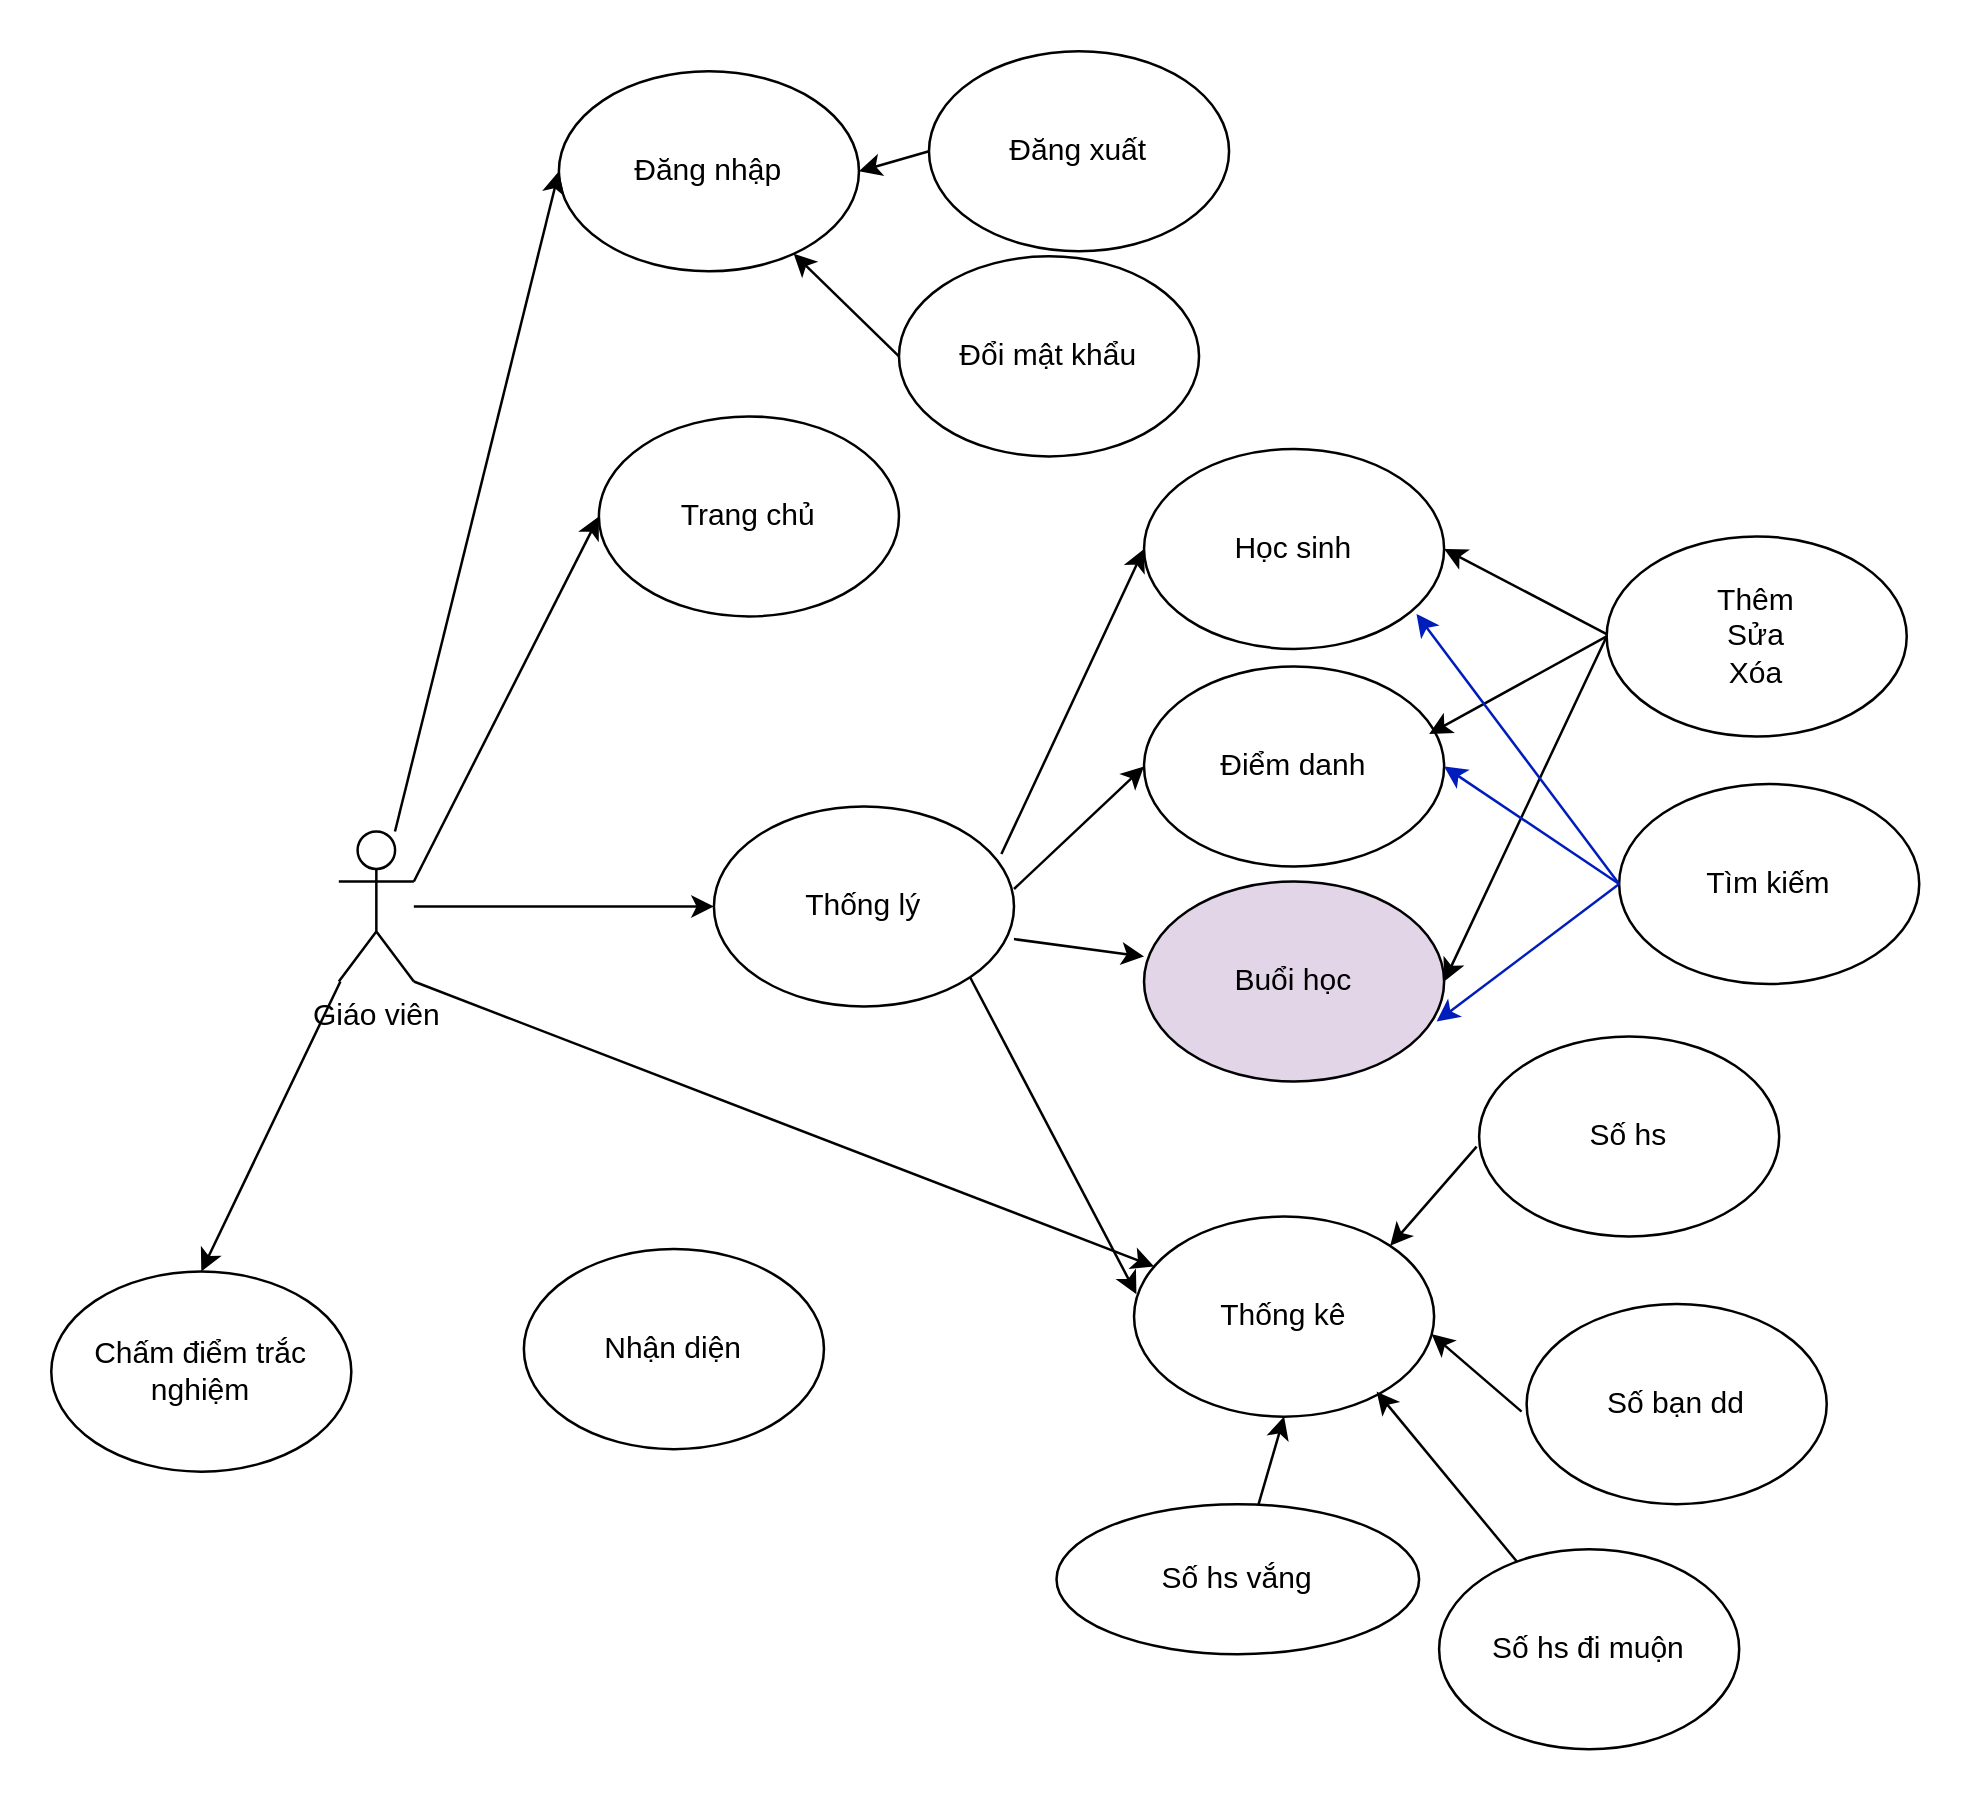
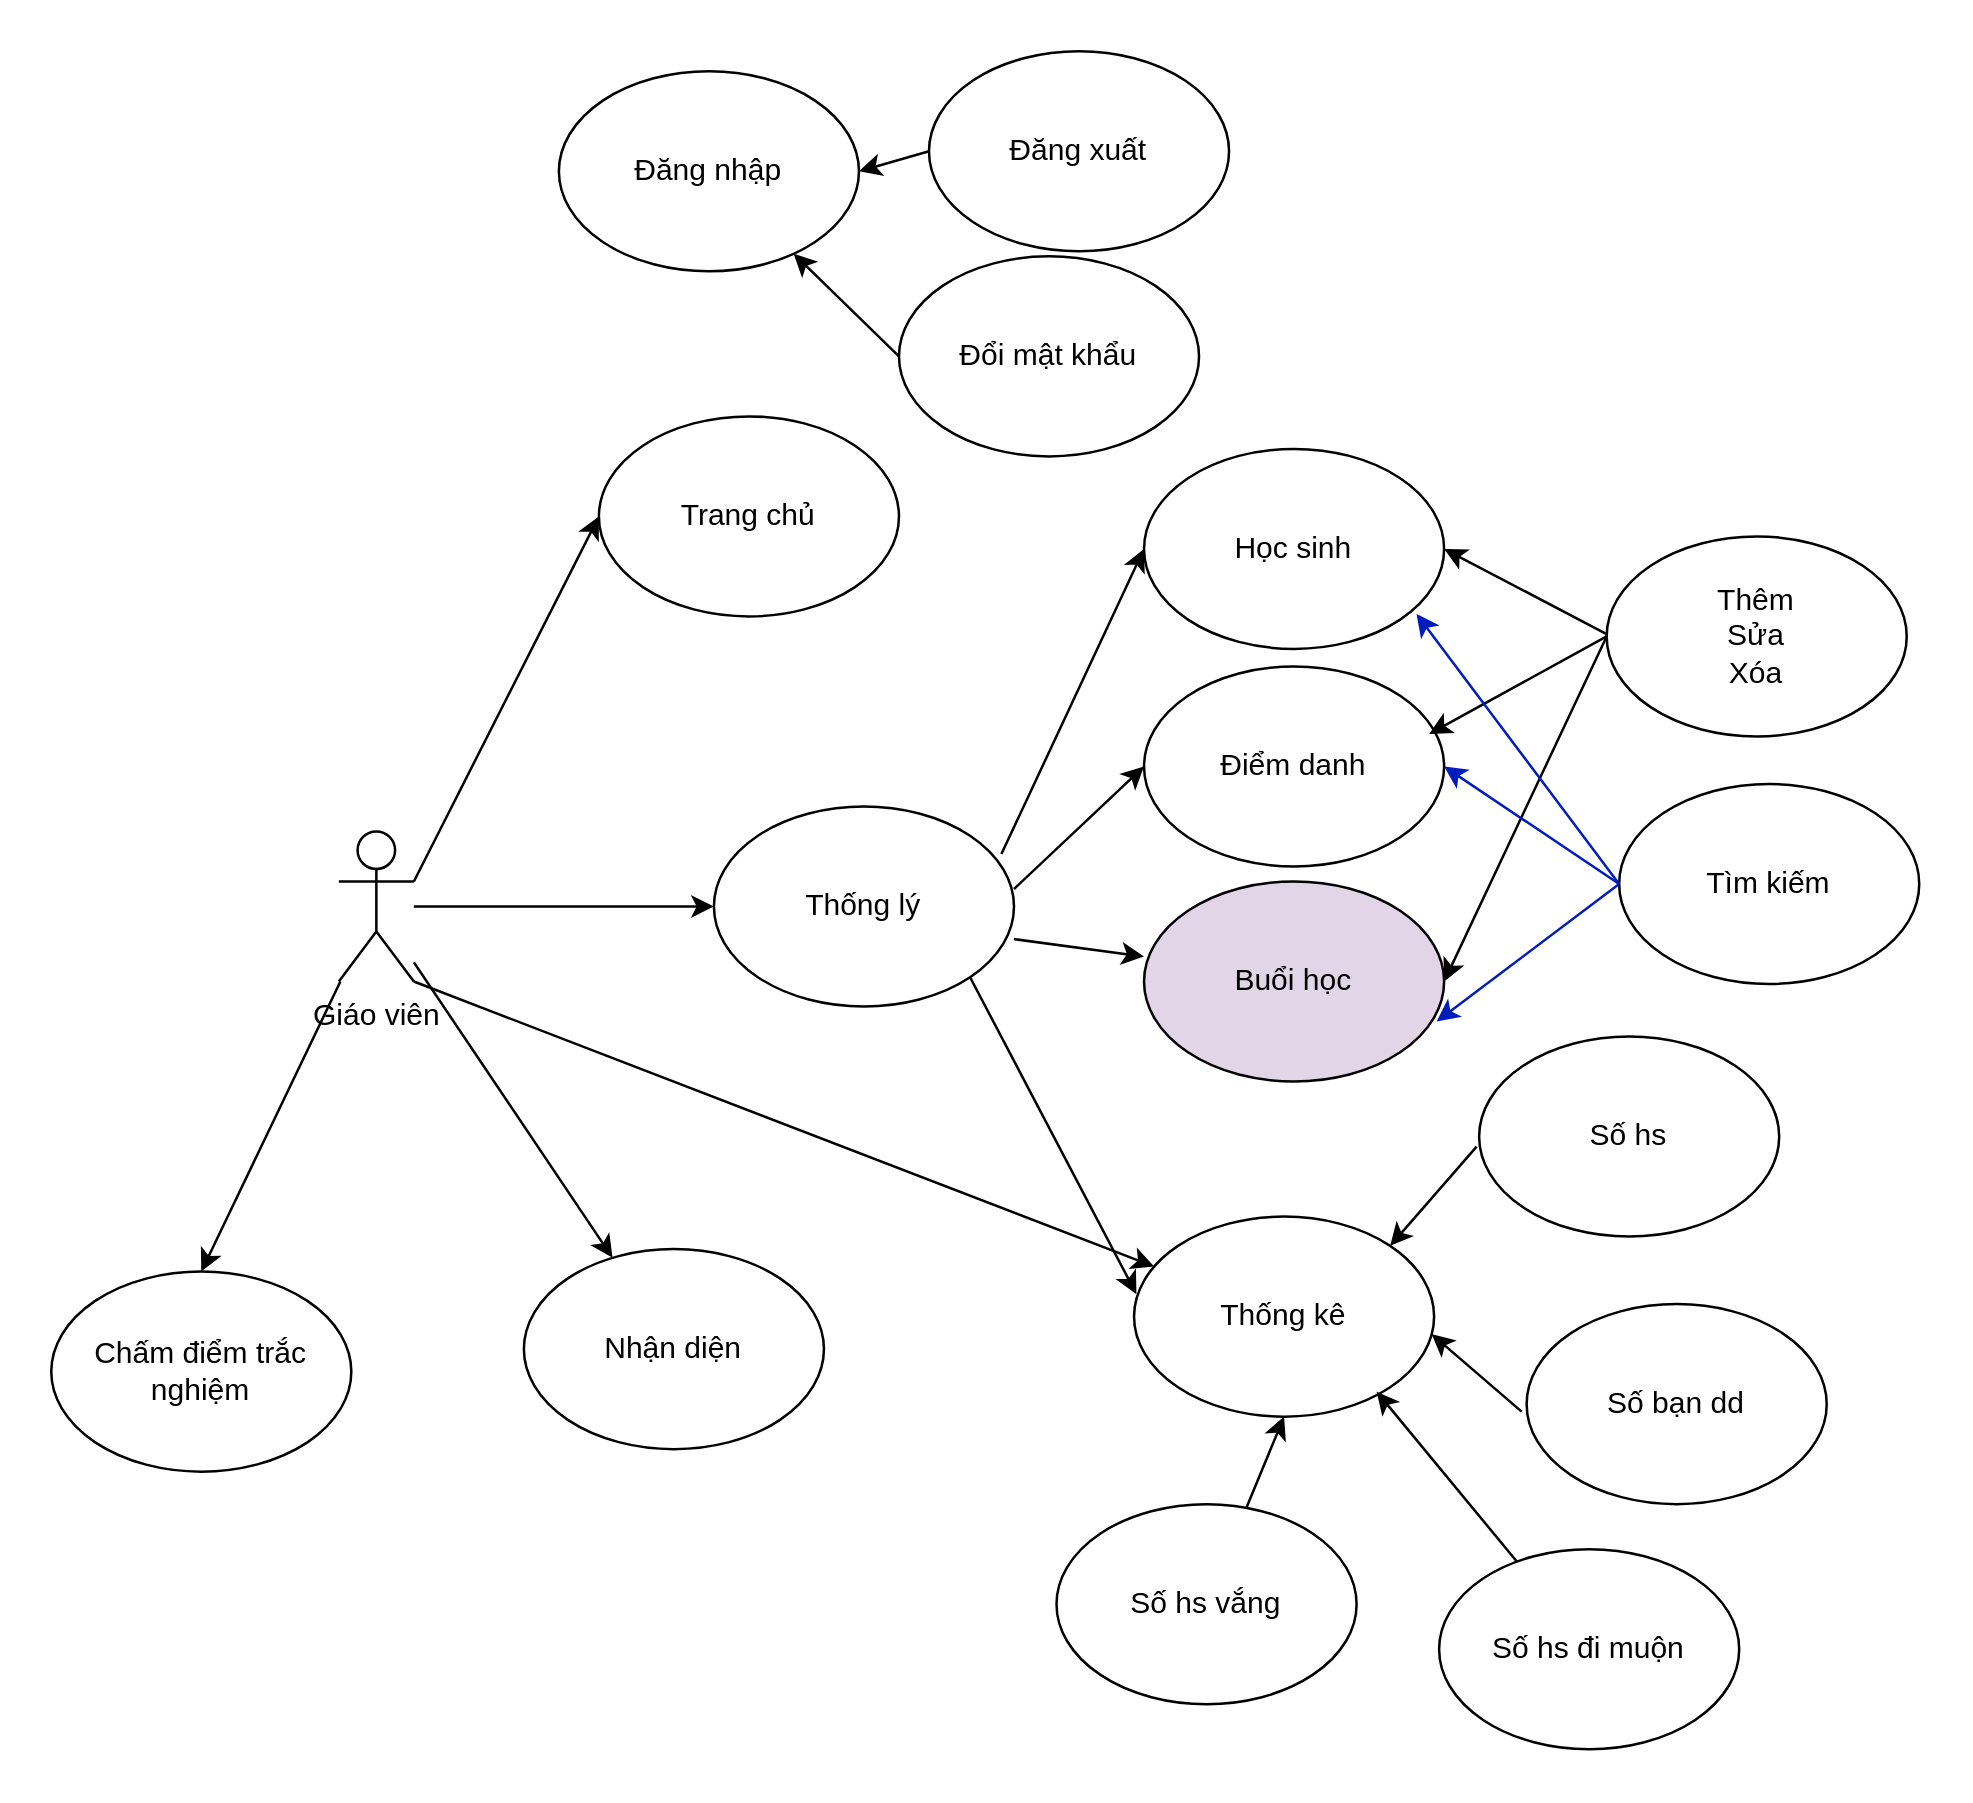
edge "Giáo viên" -> "Đăng nhập": now "Giáo viên" -> "Nhận diện"
node "Số hs vắng": size 363x150 -> 300x200
